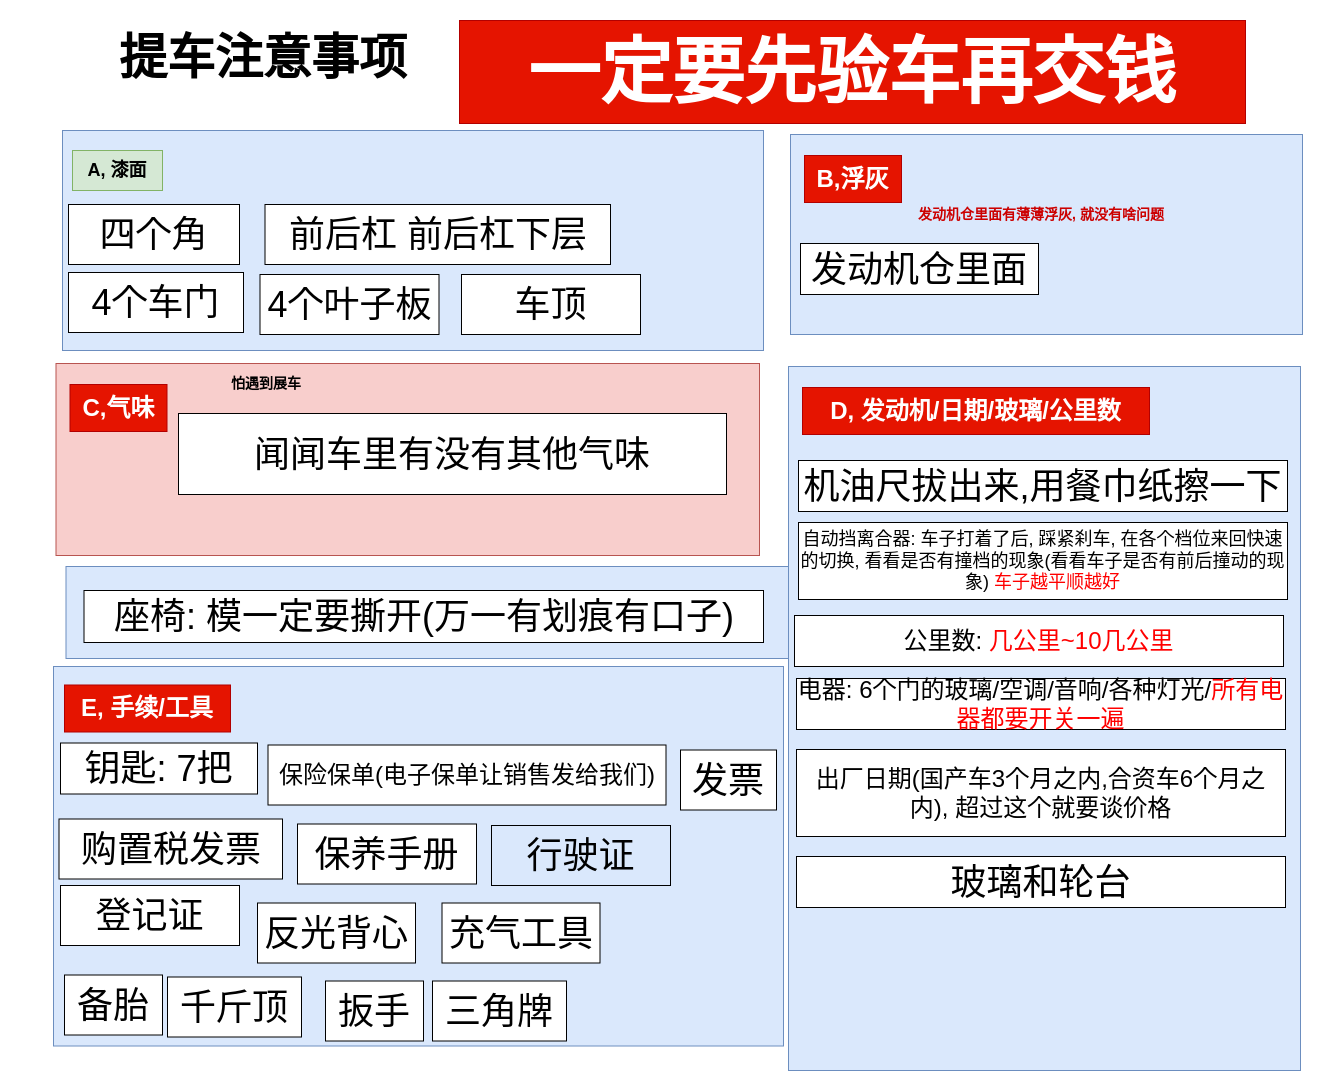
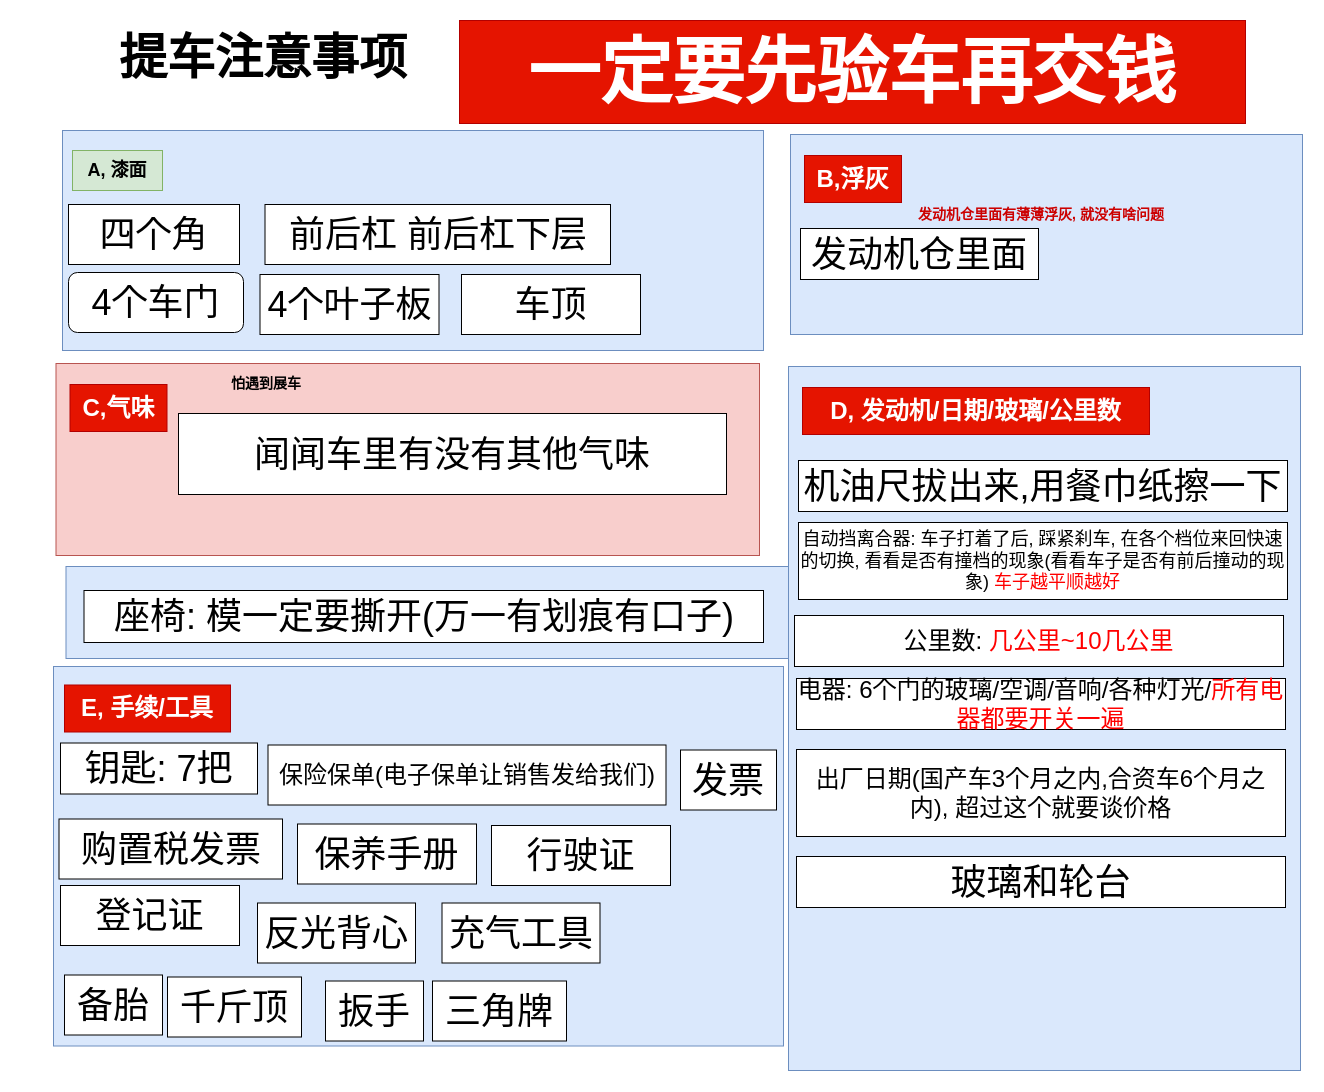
node "发动机仓里面": moved (920, 269) -> (920, 254)
node "4个车门": shape rectangle -> rounded rectangle
node "行驶证": fillcolor #dae8fc -> #ffffff
